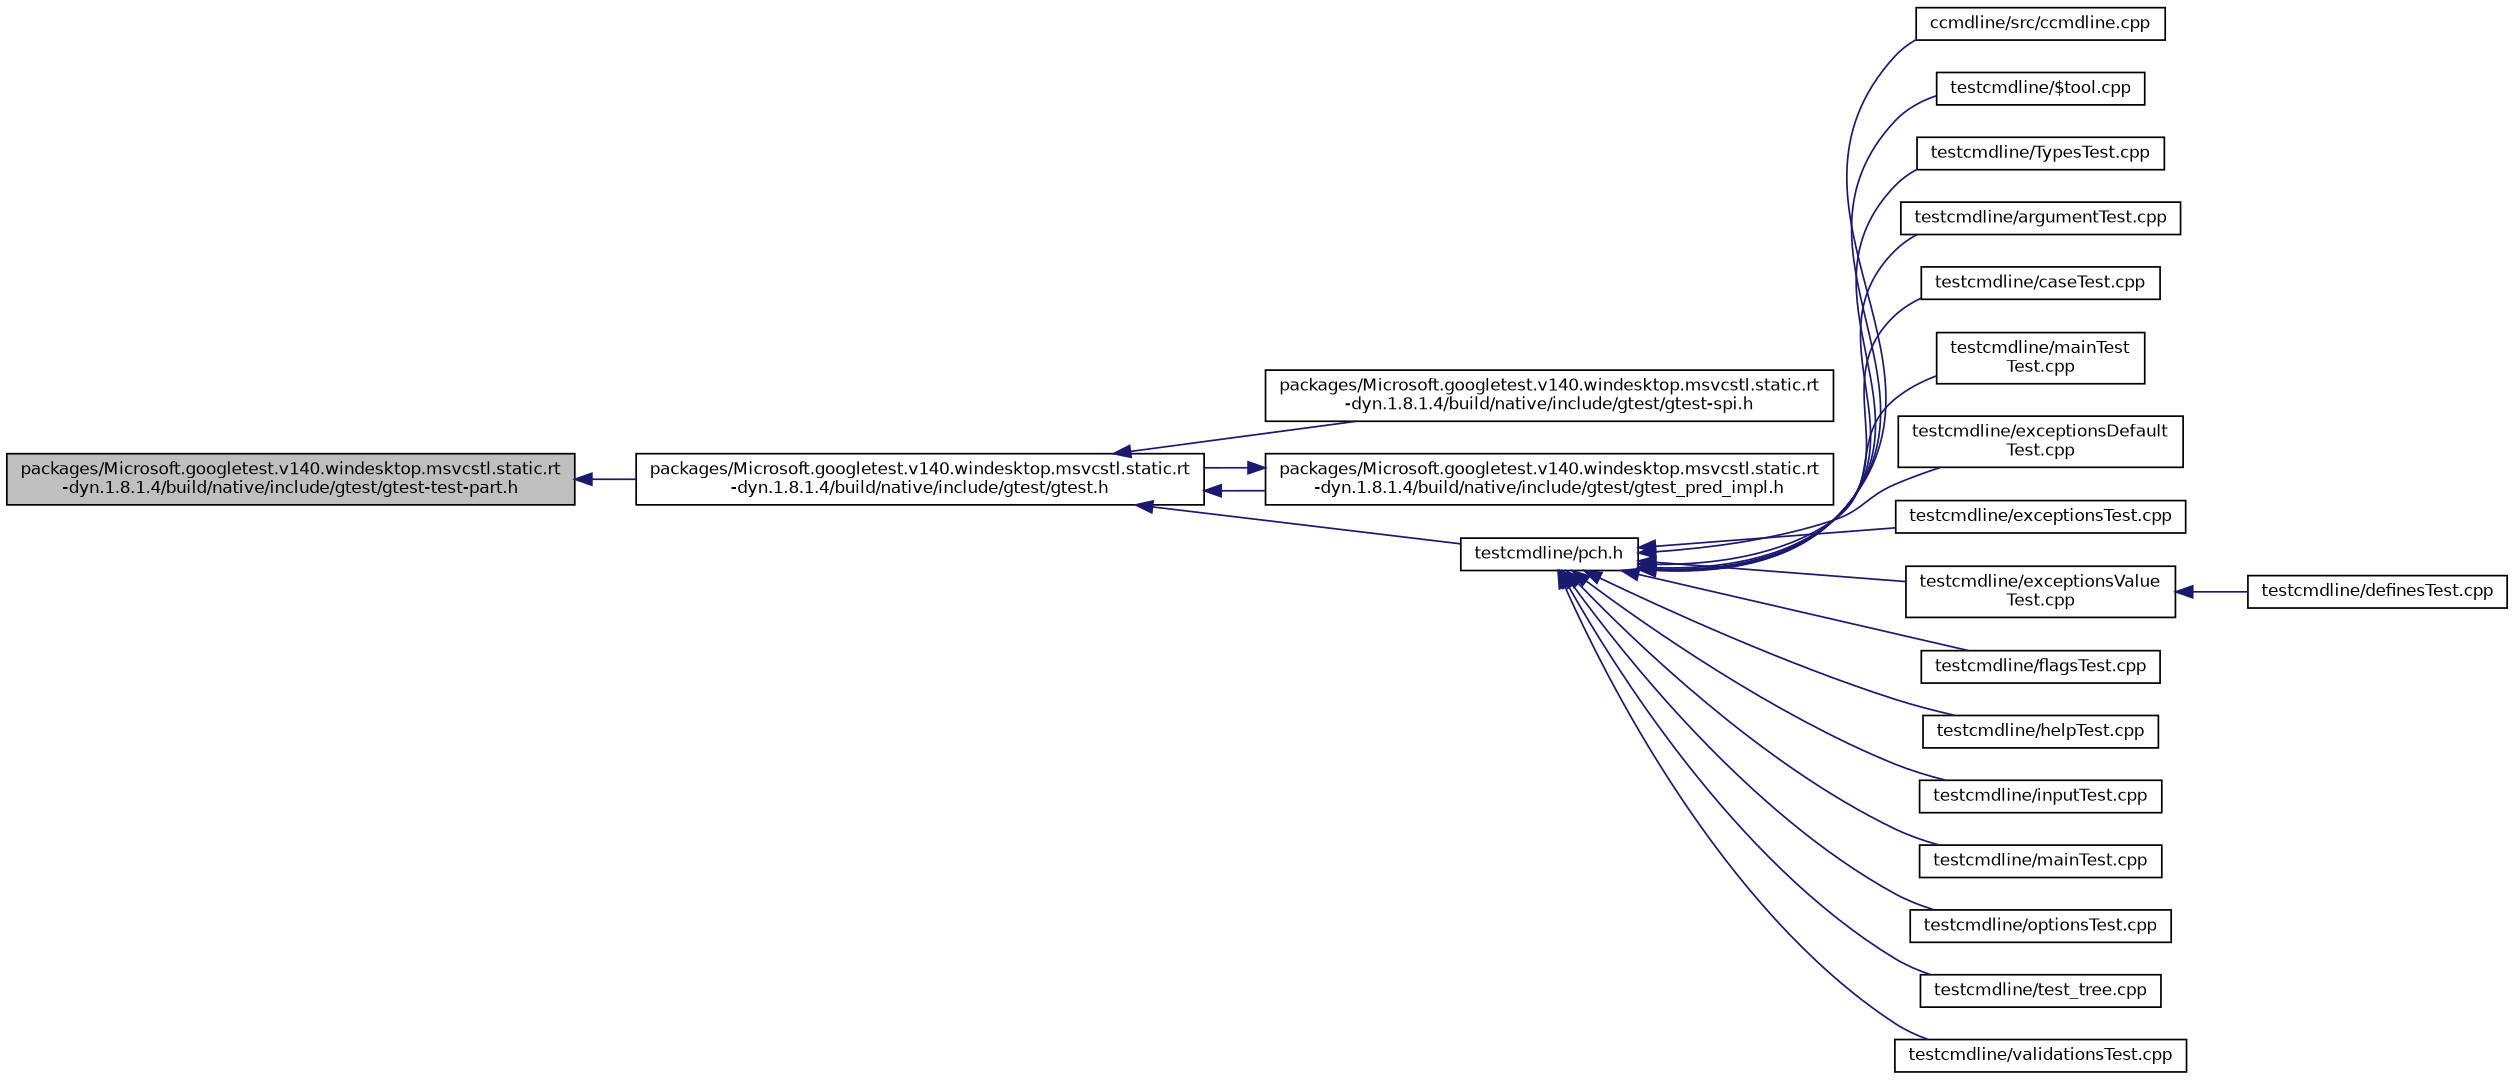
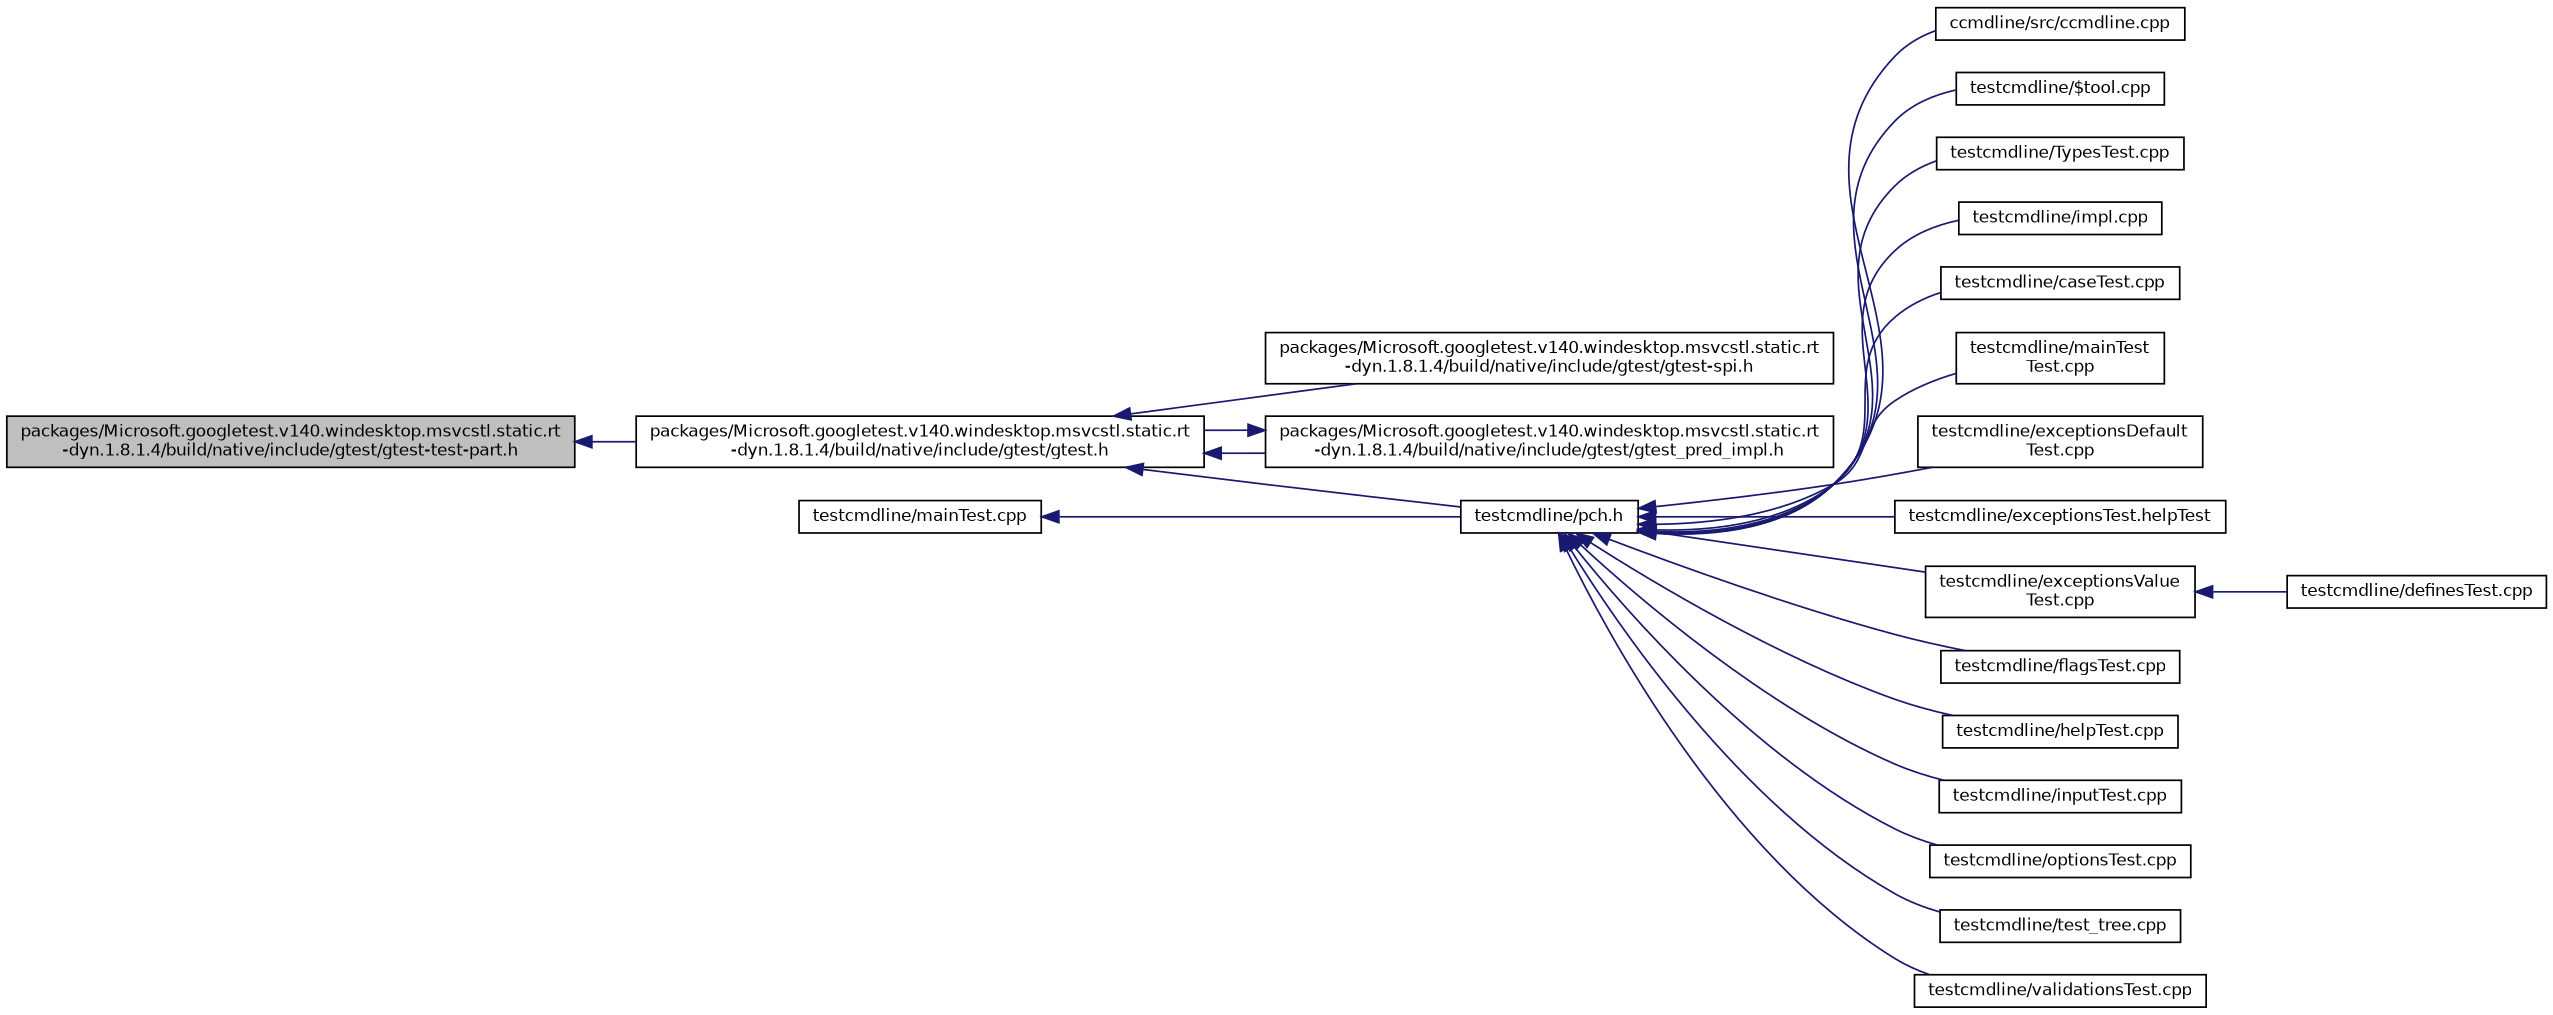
node "testcmdline/argumentTest.cpp": label "testcmdline/argumentTest.cpp" -> "testcmdline/impl.cpp"
node "testcmdline/exceptionsTest.cpp": label "testcmdline/exceptionsTest.cpp" -> "testcmdline/exceptionsTest.helpTest"
edge "testcmdline/mainTest.cpp" -> "testcmdline/pch.h": reversed
